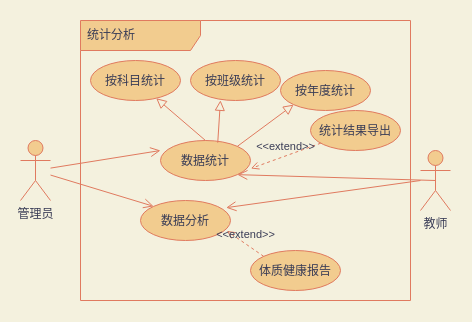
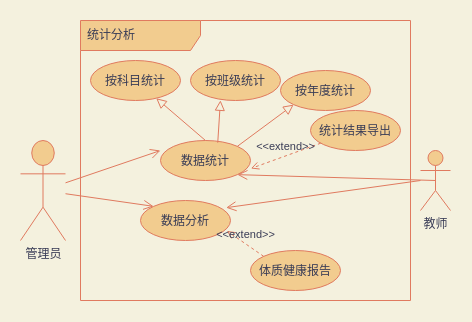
node "管理员": size 30x60 -> 45x100
